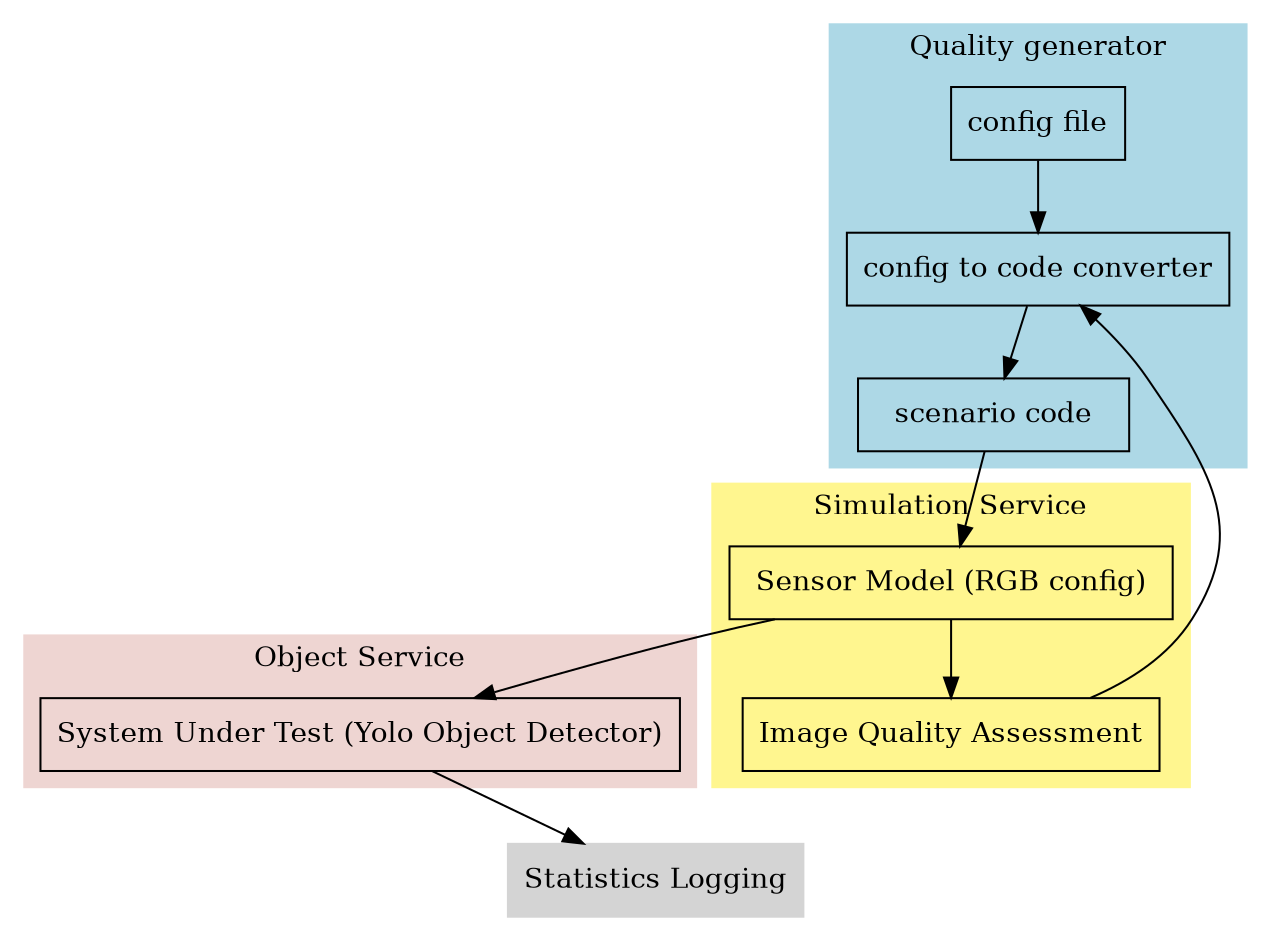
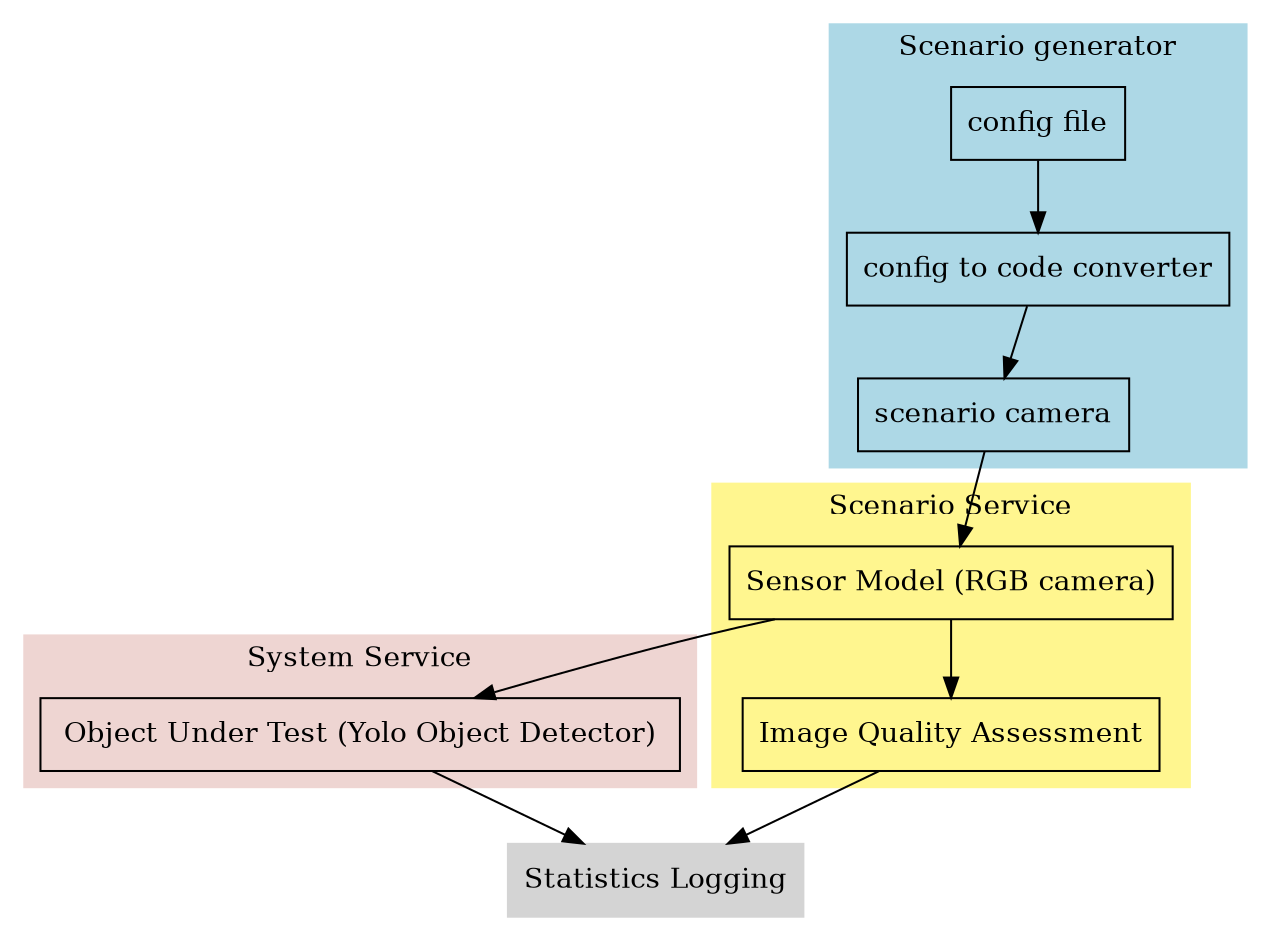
cluster "Quality generator": label "Quality generator" -> "Scenario generator"
node "scenario code": label "scenario code" -> "scenario camera"
cluster "Simulation Service": label "Simulation Service" -> "Scenario Service"
edge "Image Quality Assessment" -> "config to code converter": now "Image Quality Assessment" -> "Statistics Logging"
node "Sensor Model (RGB config)": label "Sensor Model (RGB config)" -> "Sensor Model (RGB camera)"
cluster "Object Service": label "Object Service" -> "System Service"
node "System Under Test (Yolo Object Detector)": label "System Under Test (Yolo Object Detector)" -> "Object Under Test (Yolo Object Detector)"
